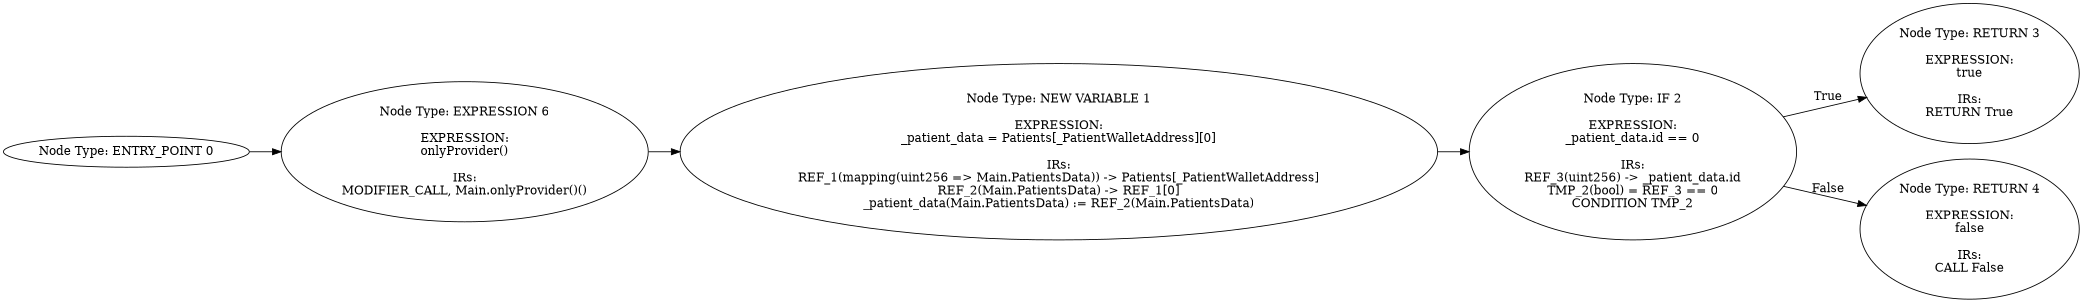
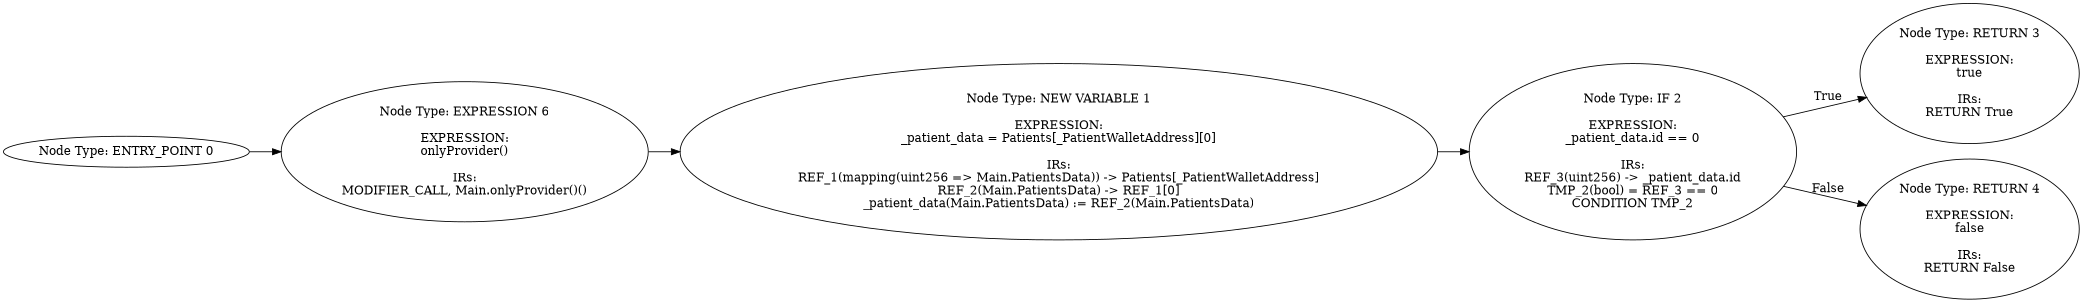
node "Node Type: RETURN 4 EXPRESSION: false IRs: CALL False": label "Node Type: RETURN 4 EXPRESSION: false IRs: CALL False" -> "Node Type: RETURN 4 EXPRESSION: false IRs: RETURN False"
